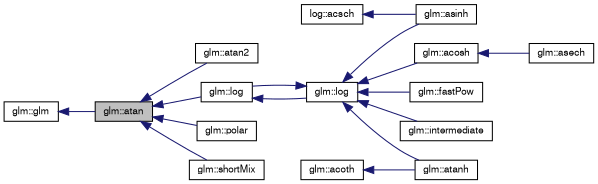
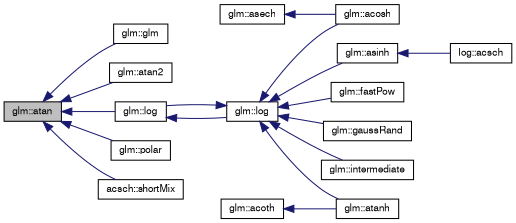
edge "glm::asinh" -> "log::acsch": reversed
edge "glm::asech" -> "glm::acosh": reversed
edge "glm::atan" -> "glm::glm": reversed
node "glm::gaussRand": added
node "glm::shortMix": label "glm::shortMix" -> "acsch::shortMix"
